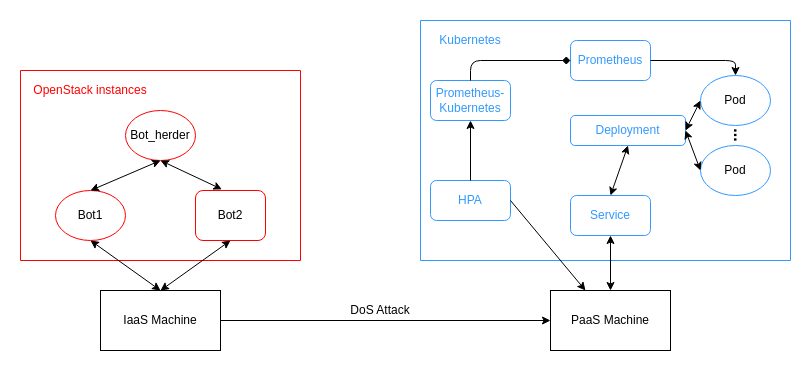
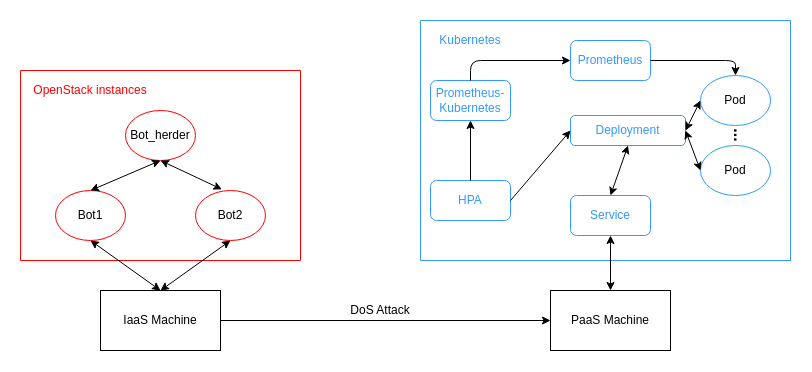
edge "Prometheus-Kubernetes" -> "Prometheus": arrowhead diamond -> classic
node "Bot2": shape rounded rectangle -> ellipse
edge "HPA" -> "PaaS Machine": now "HPA" -> "Deployment"
